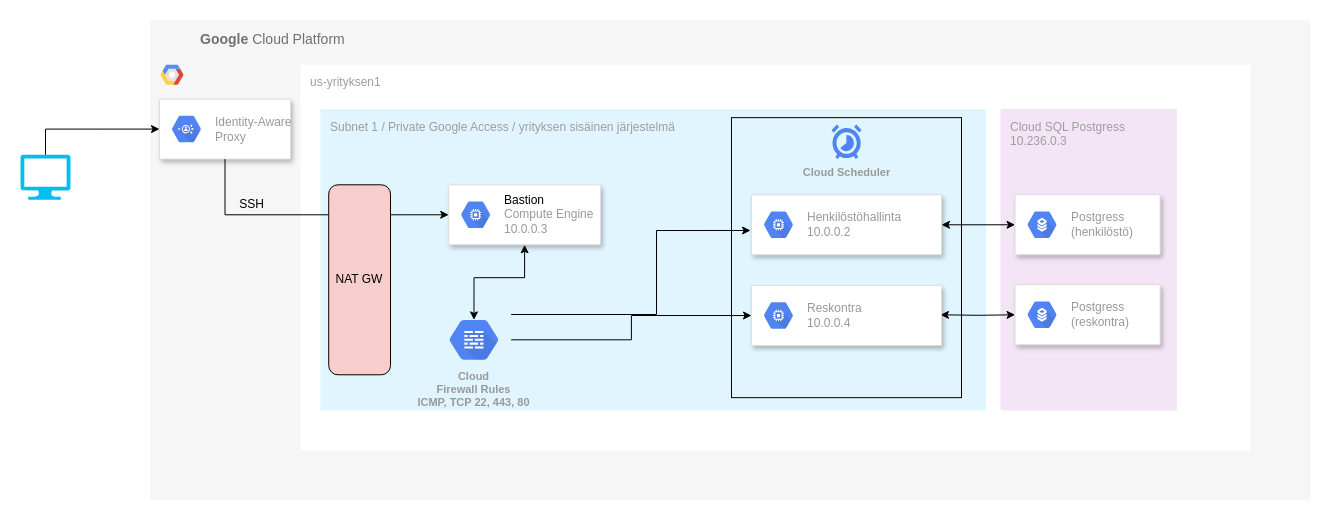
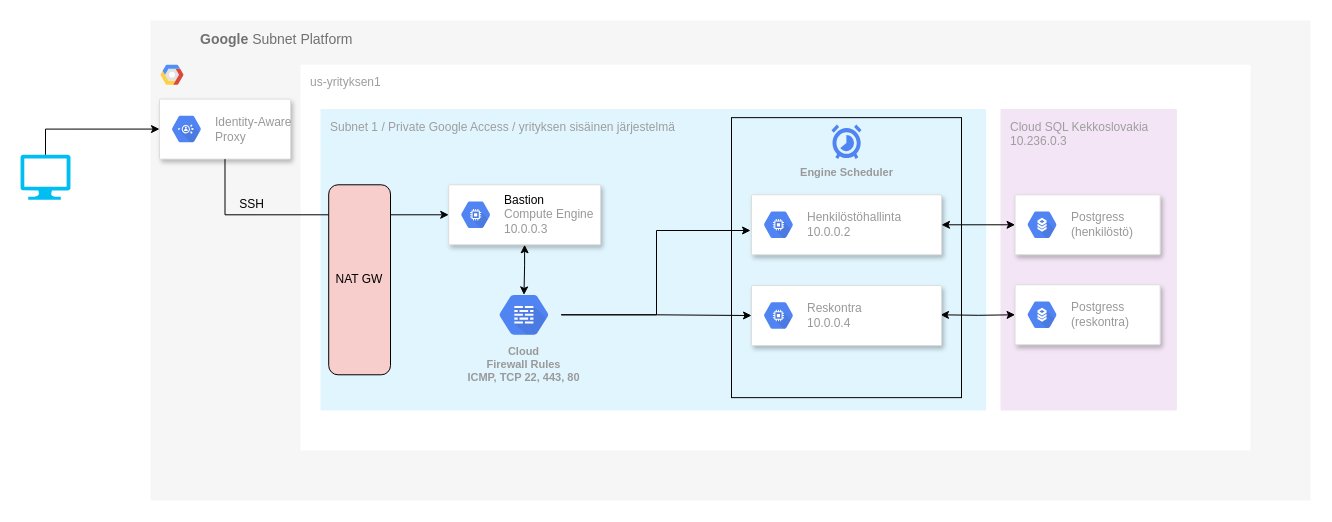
node "Google Cloud Platform": label "Google Cloud Platform" -> "Google Subnet Platform"
node "Cloud SQL Postgress 10.236.0.3": label "Cloud SQL Postgress 10.236.0.3" -> "Cloud SQL Kekkoslovakia 10.236.0.3"
node "Cloud Scheduler": label "Cloud Scheduler" -> "Engine Scheduler"
node "Cloud Firewall Rules ICMP, TCP 22, 443, 80": moved (474, 340) -> (524, 315)
